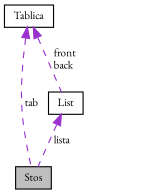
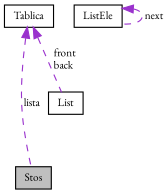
node "ListEle": added
edge "Stos" -> "Tablica": label " tab" -> " lista"
edge "Stos" -> "List": removed, label "lista"
